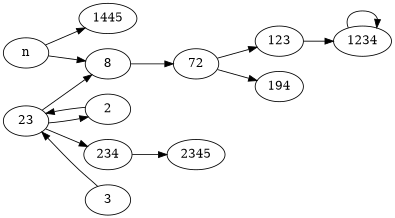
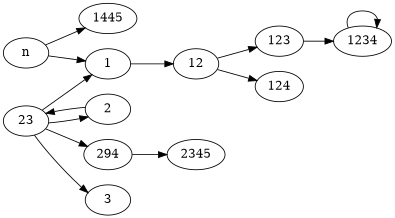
node "8": label "8" -> "1"
node "72": label "72" -> "12"
node "194": label "194" -> "124"
node "234": label "234" -> "294"
edge "3" -> "23": reversed
